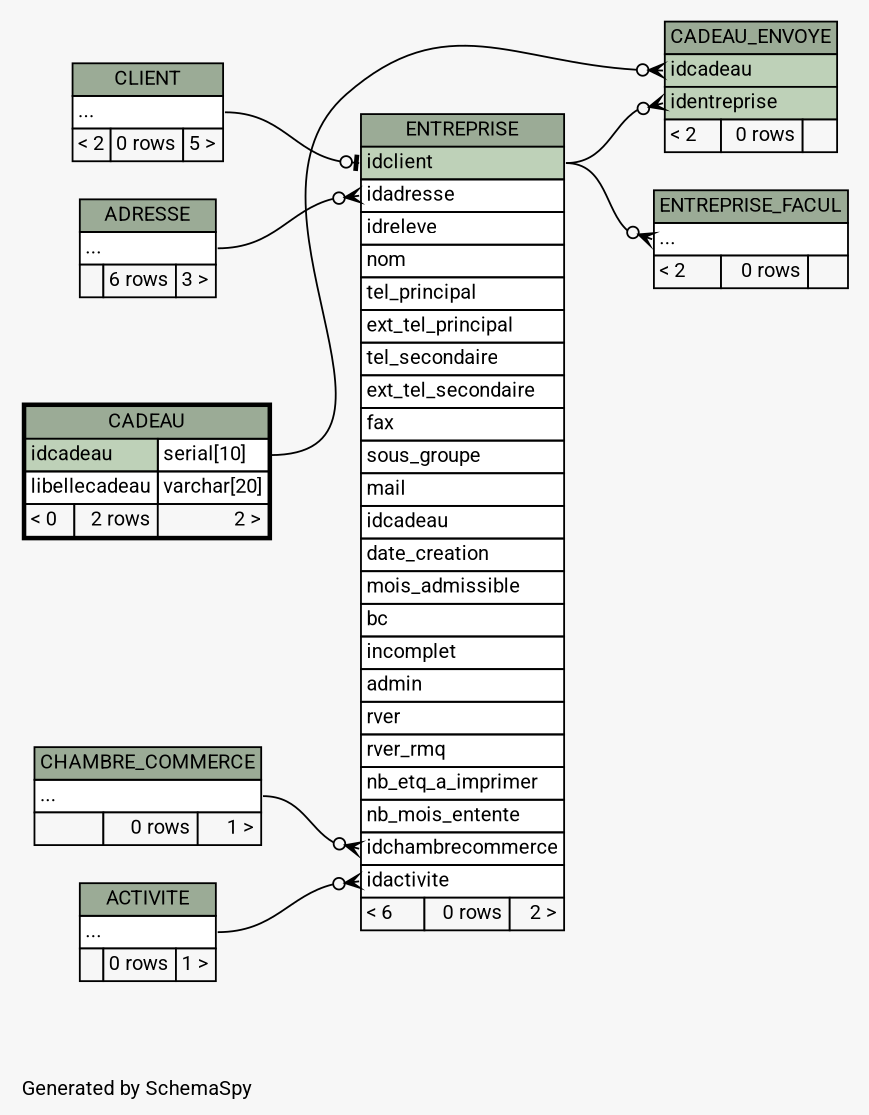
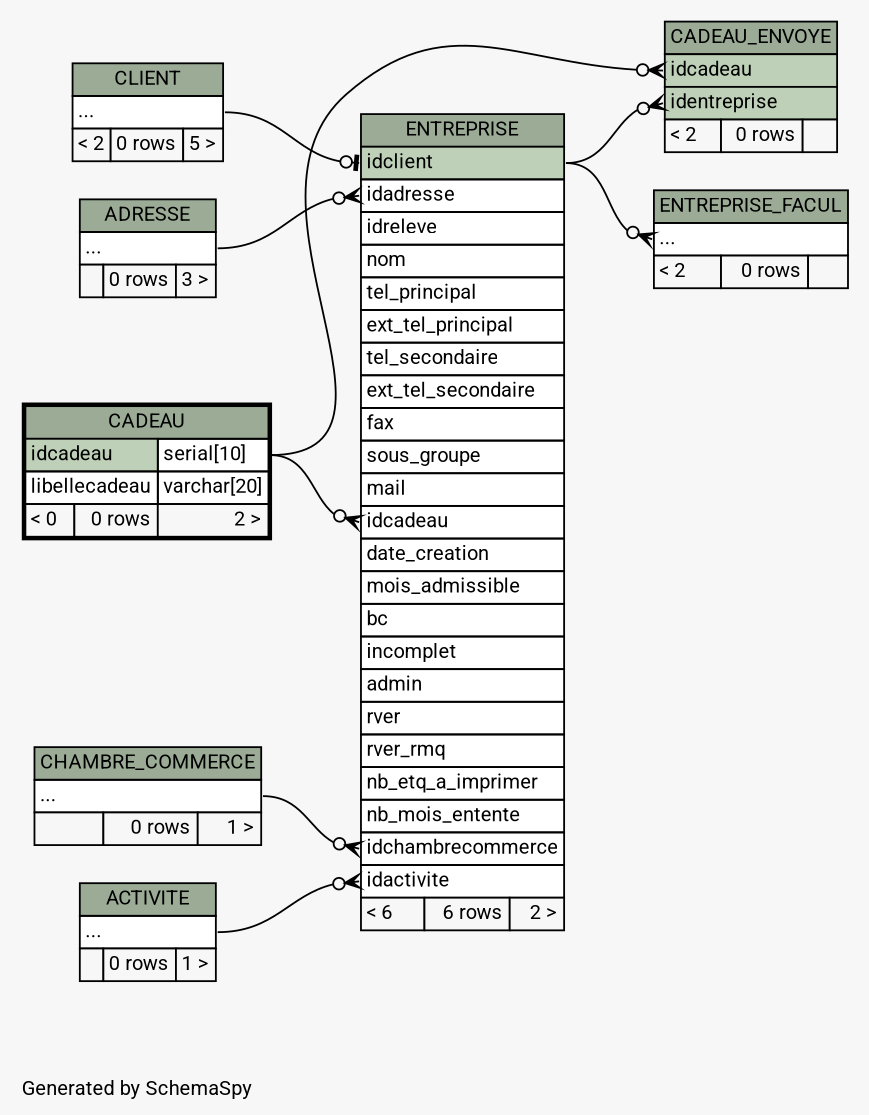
node "ADRESSE": text "6 rows" -> "0 rows"
edge "CADEAU" -> "ENTREPRISE": added
node "CADEAU": text "2 rows" -> "0 rows"
node "ENTREPRISE": text "0 rows" -> "6 rows"
